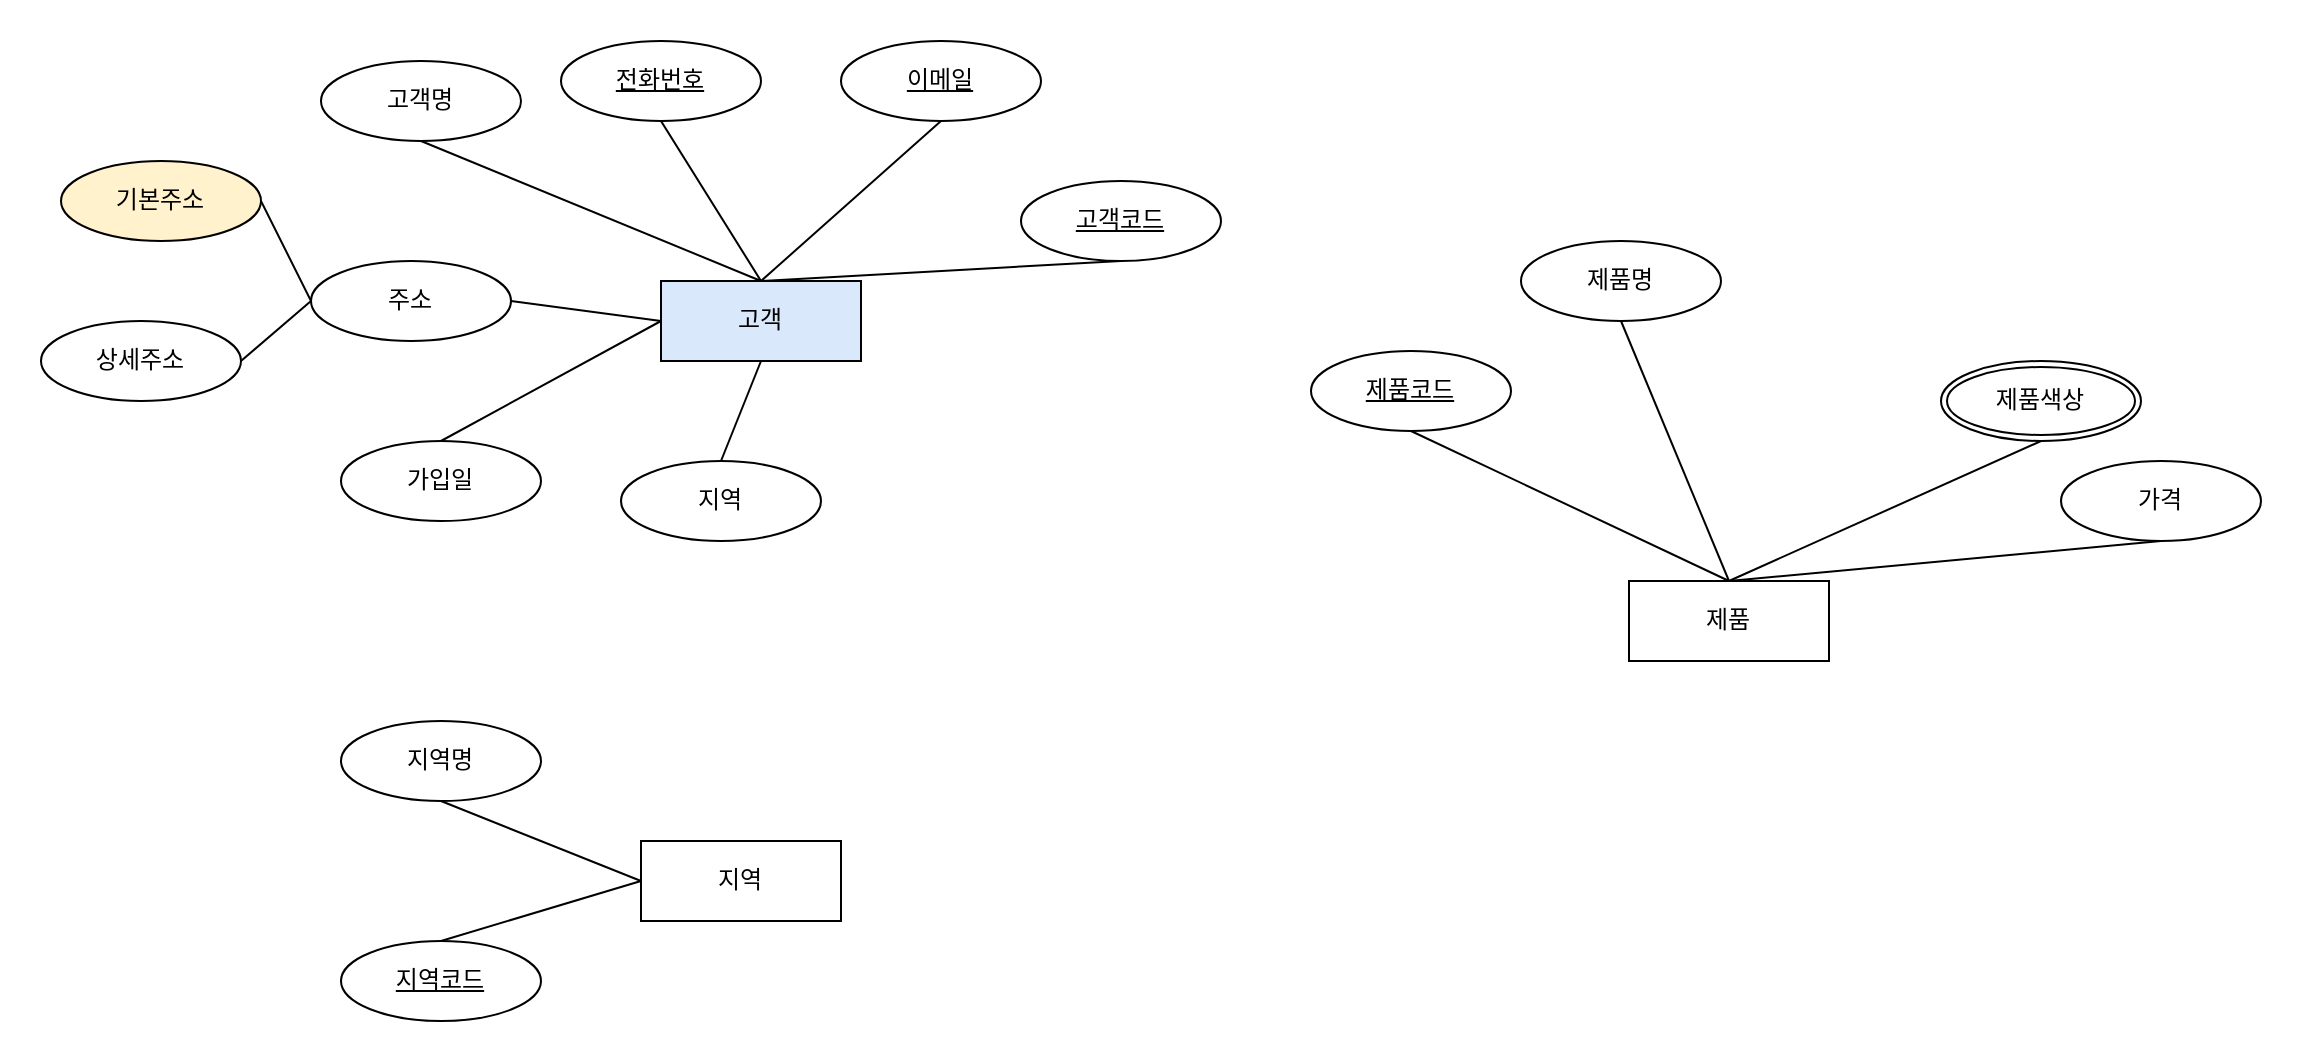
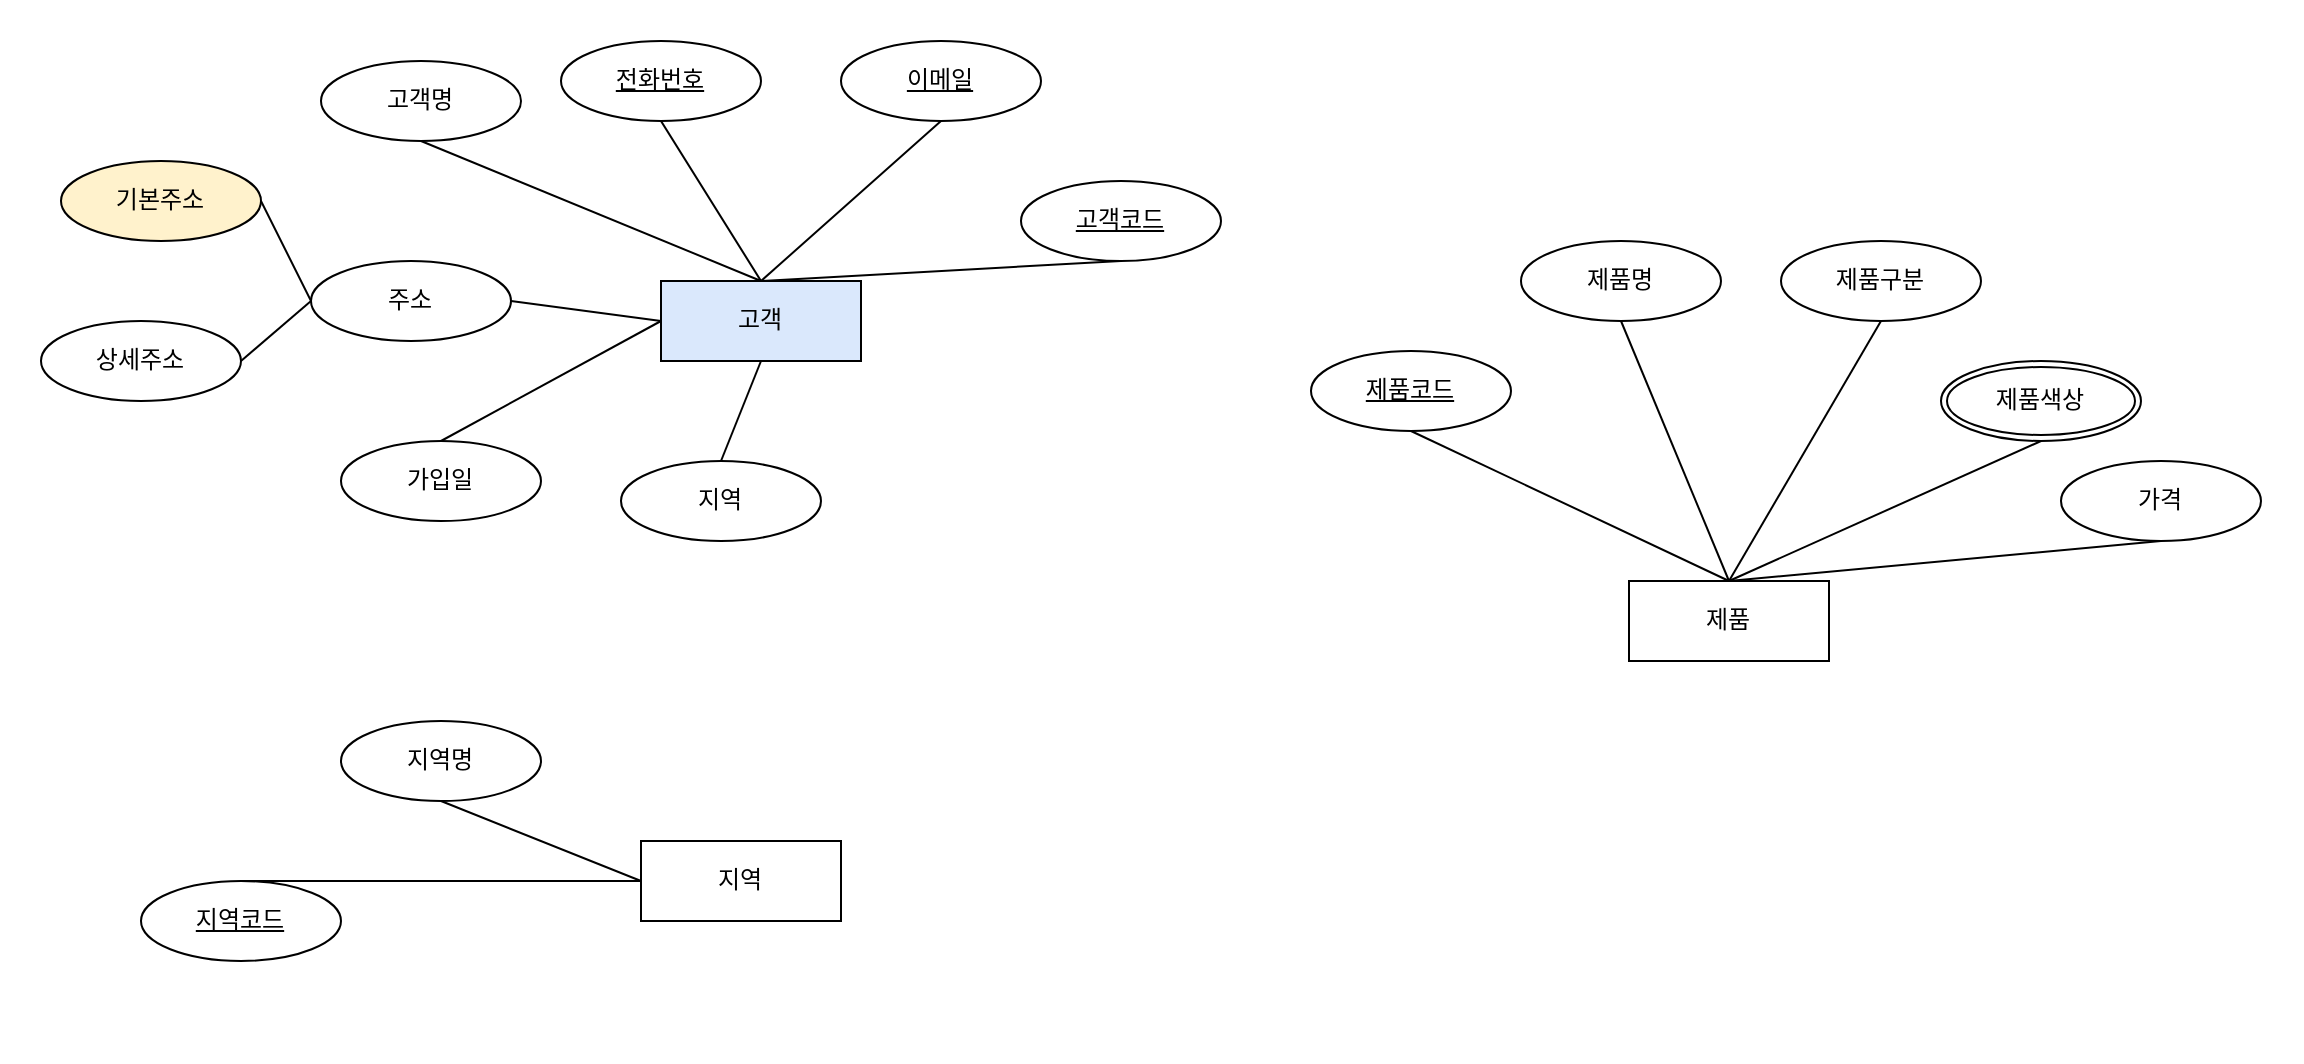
node "제품구분": added
edge "제품구분" -- "제품": added
node "지역코드": moved (441, 981) -> (241, 921)
